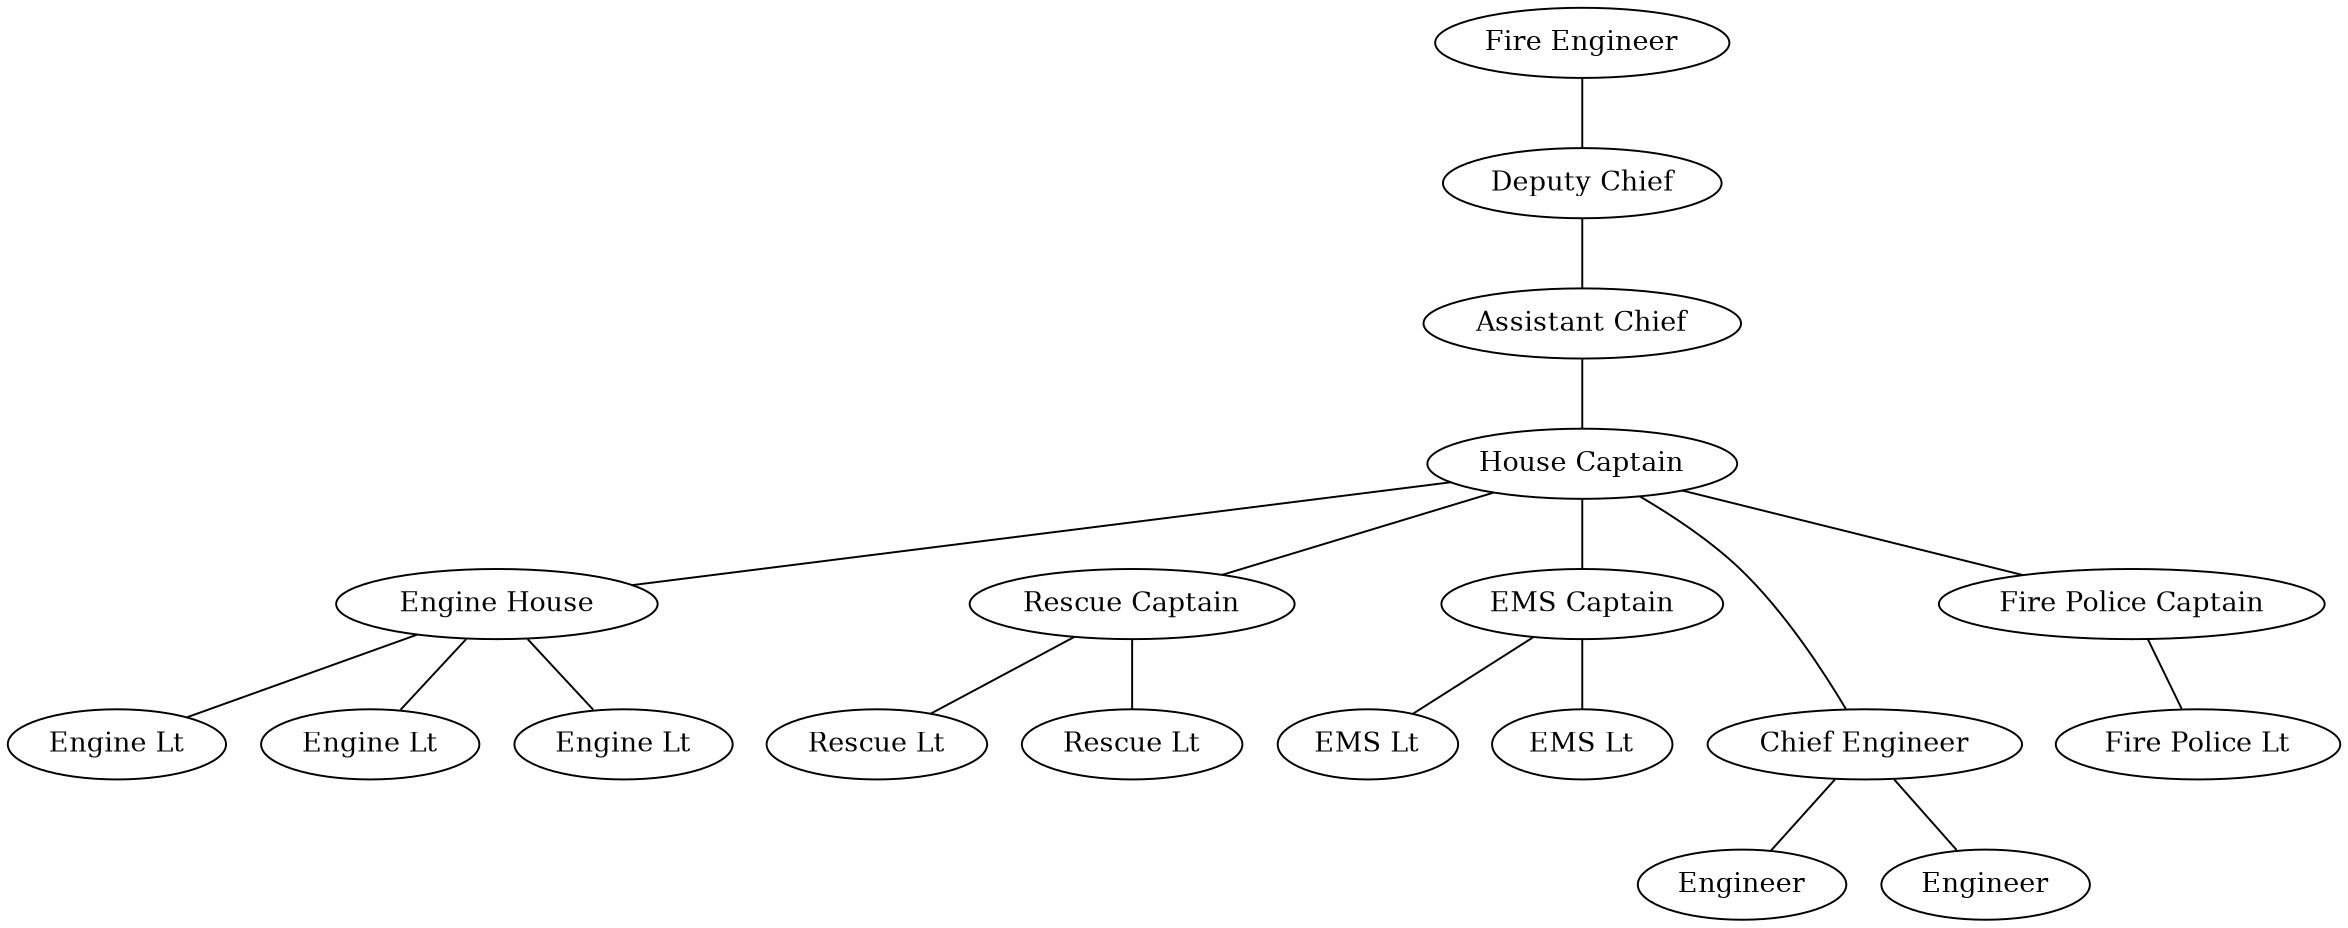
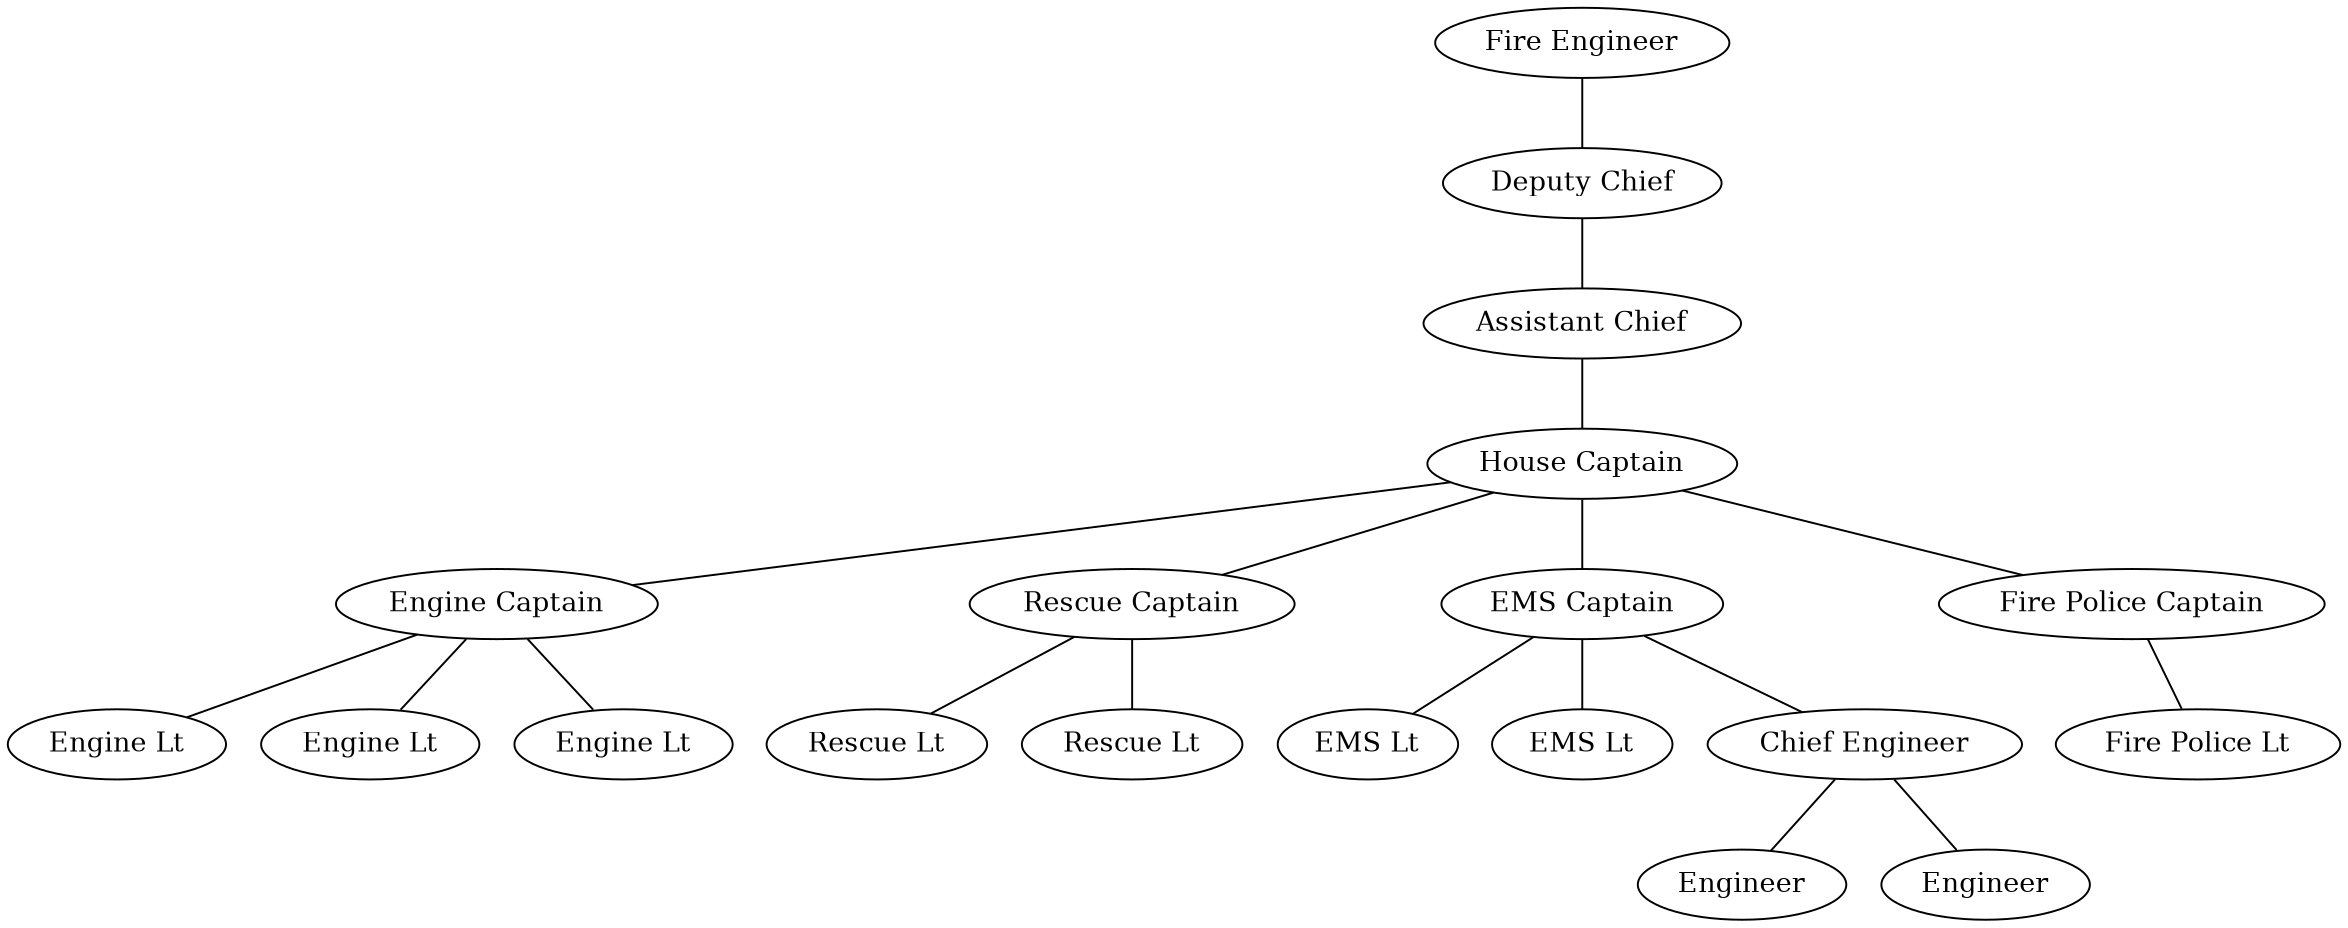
edge "House Captain" -- "Chief Engineer": now "EMS Captain" -- "Chief Engineer"
node "Engine House": label "Engine House" -> "Engine Captain"
